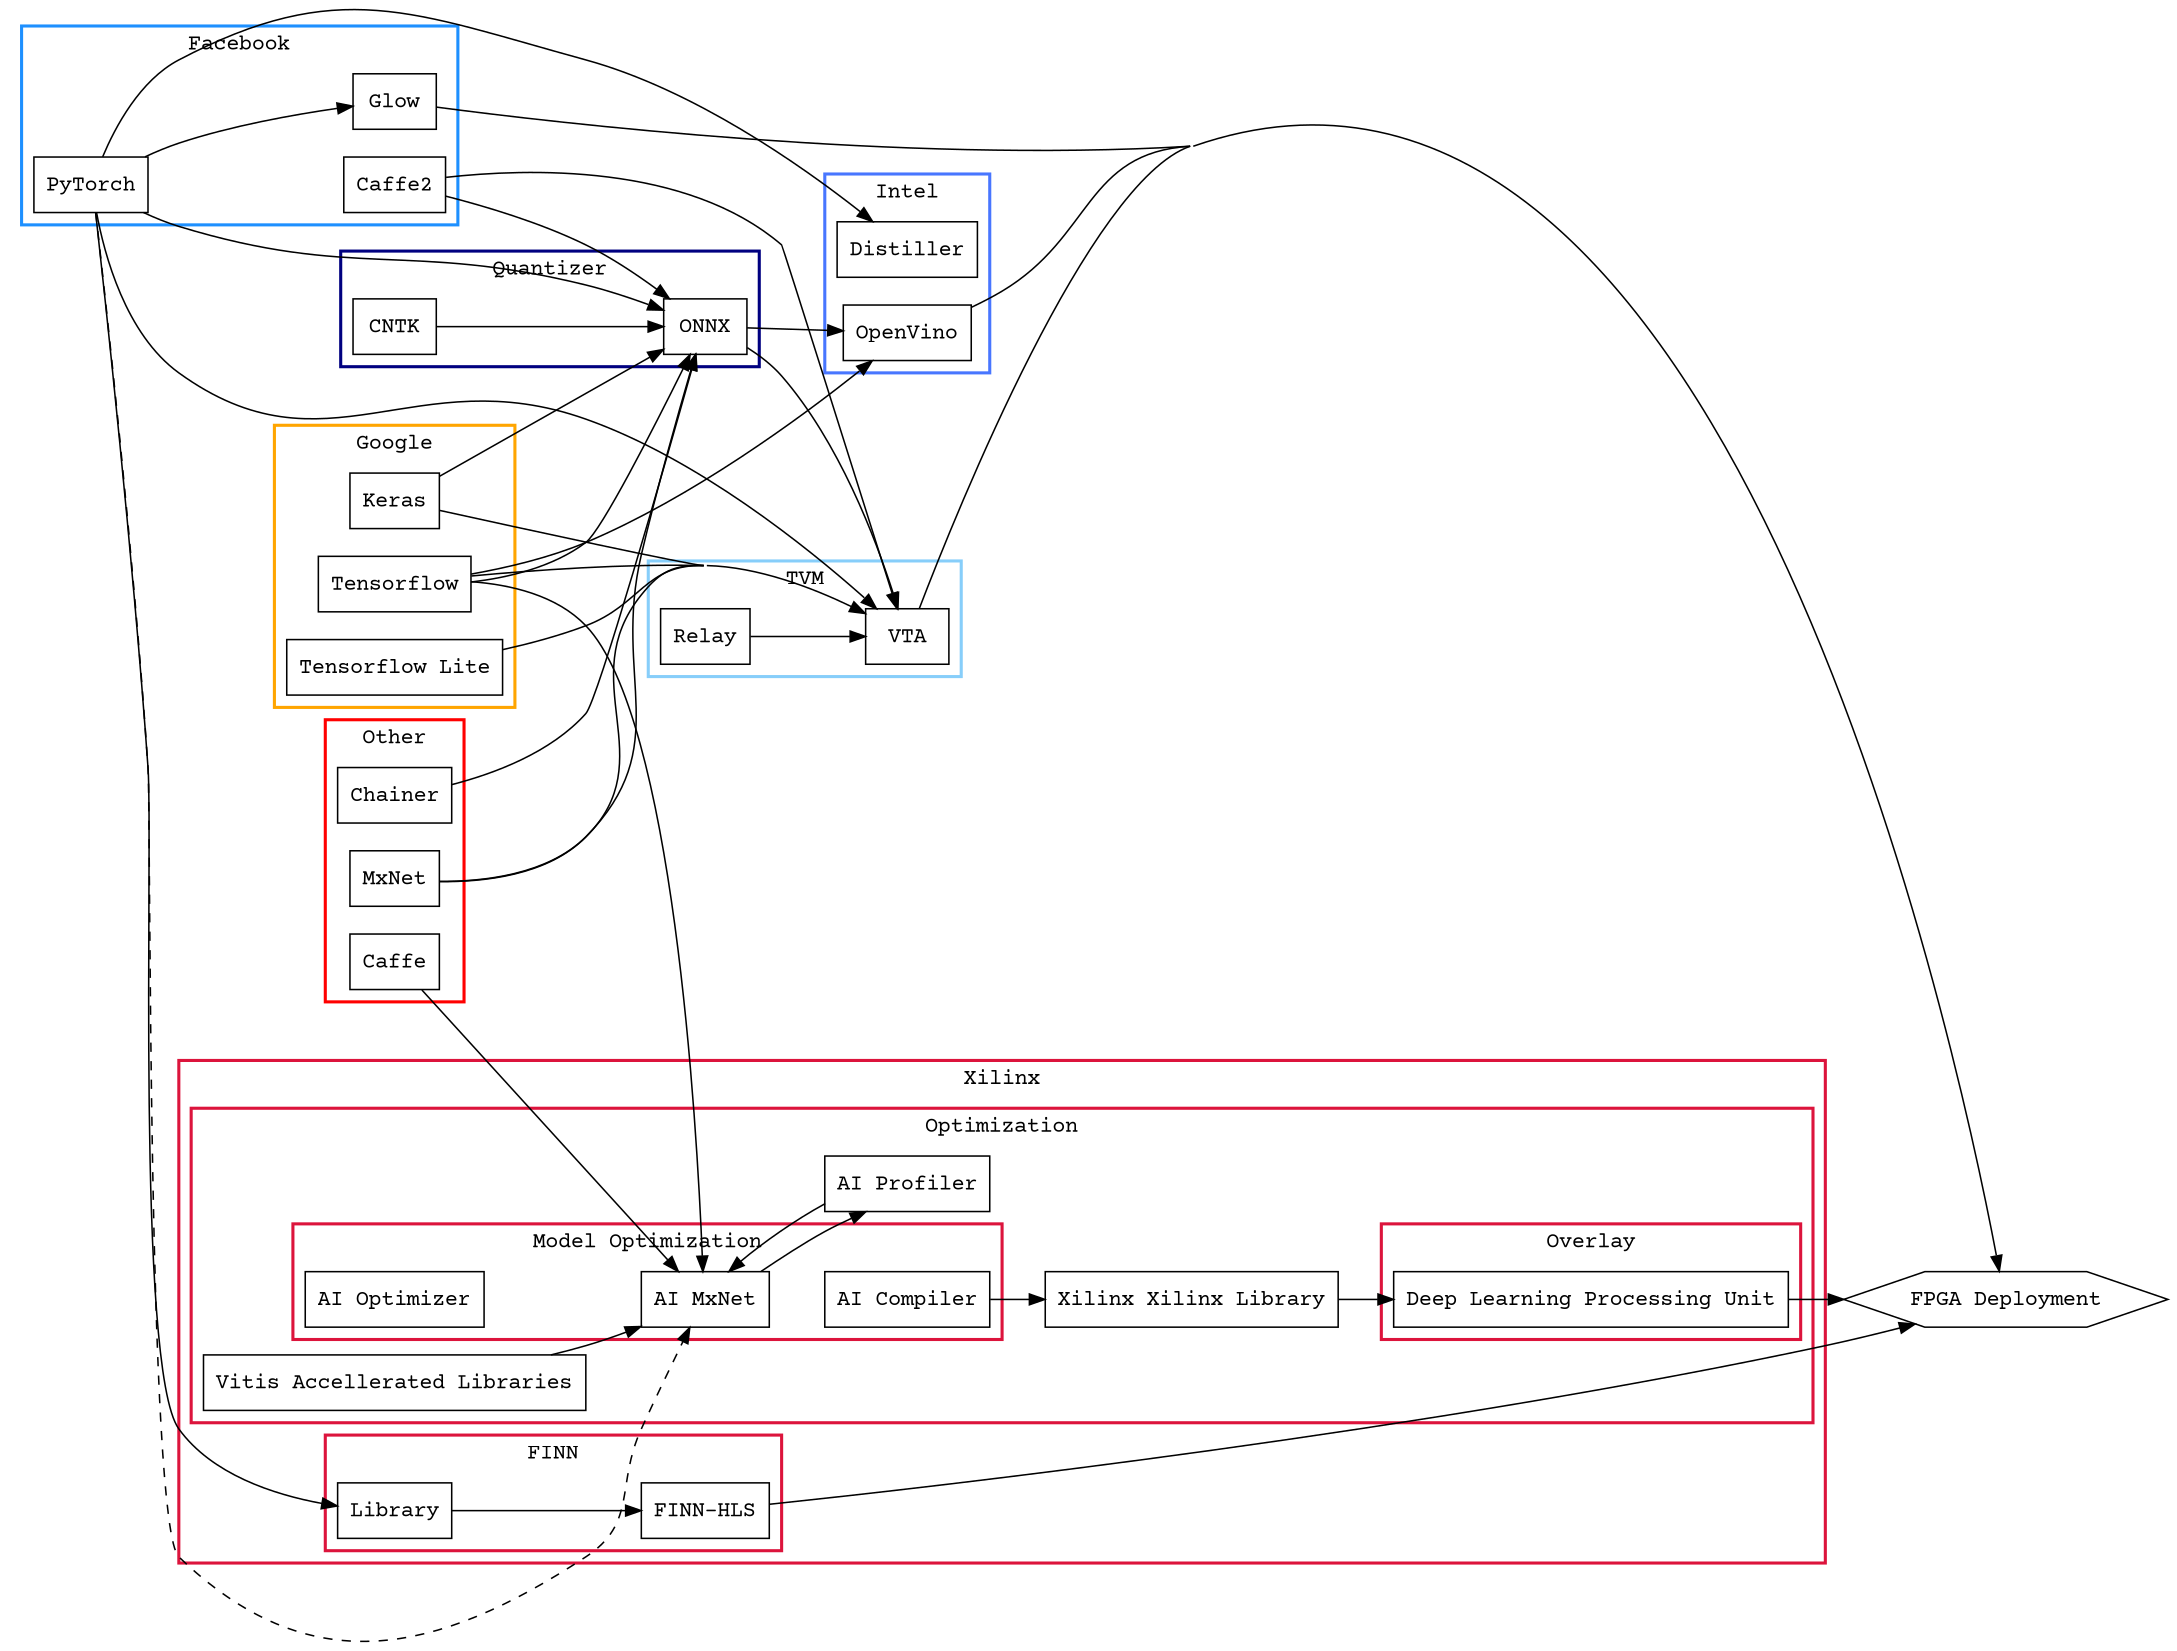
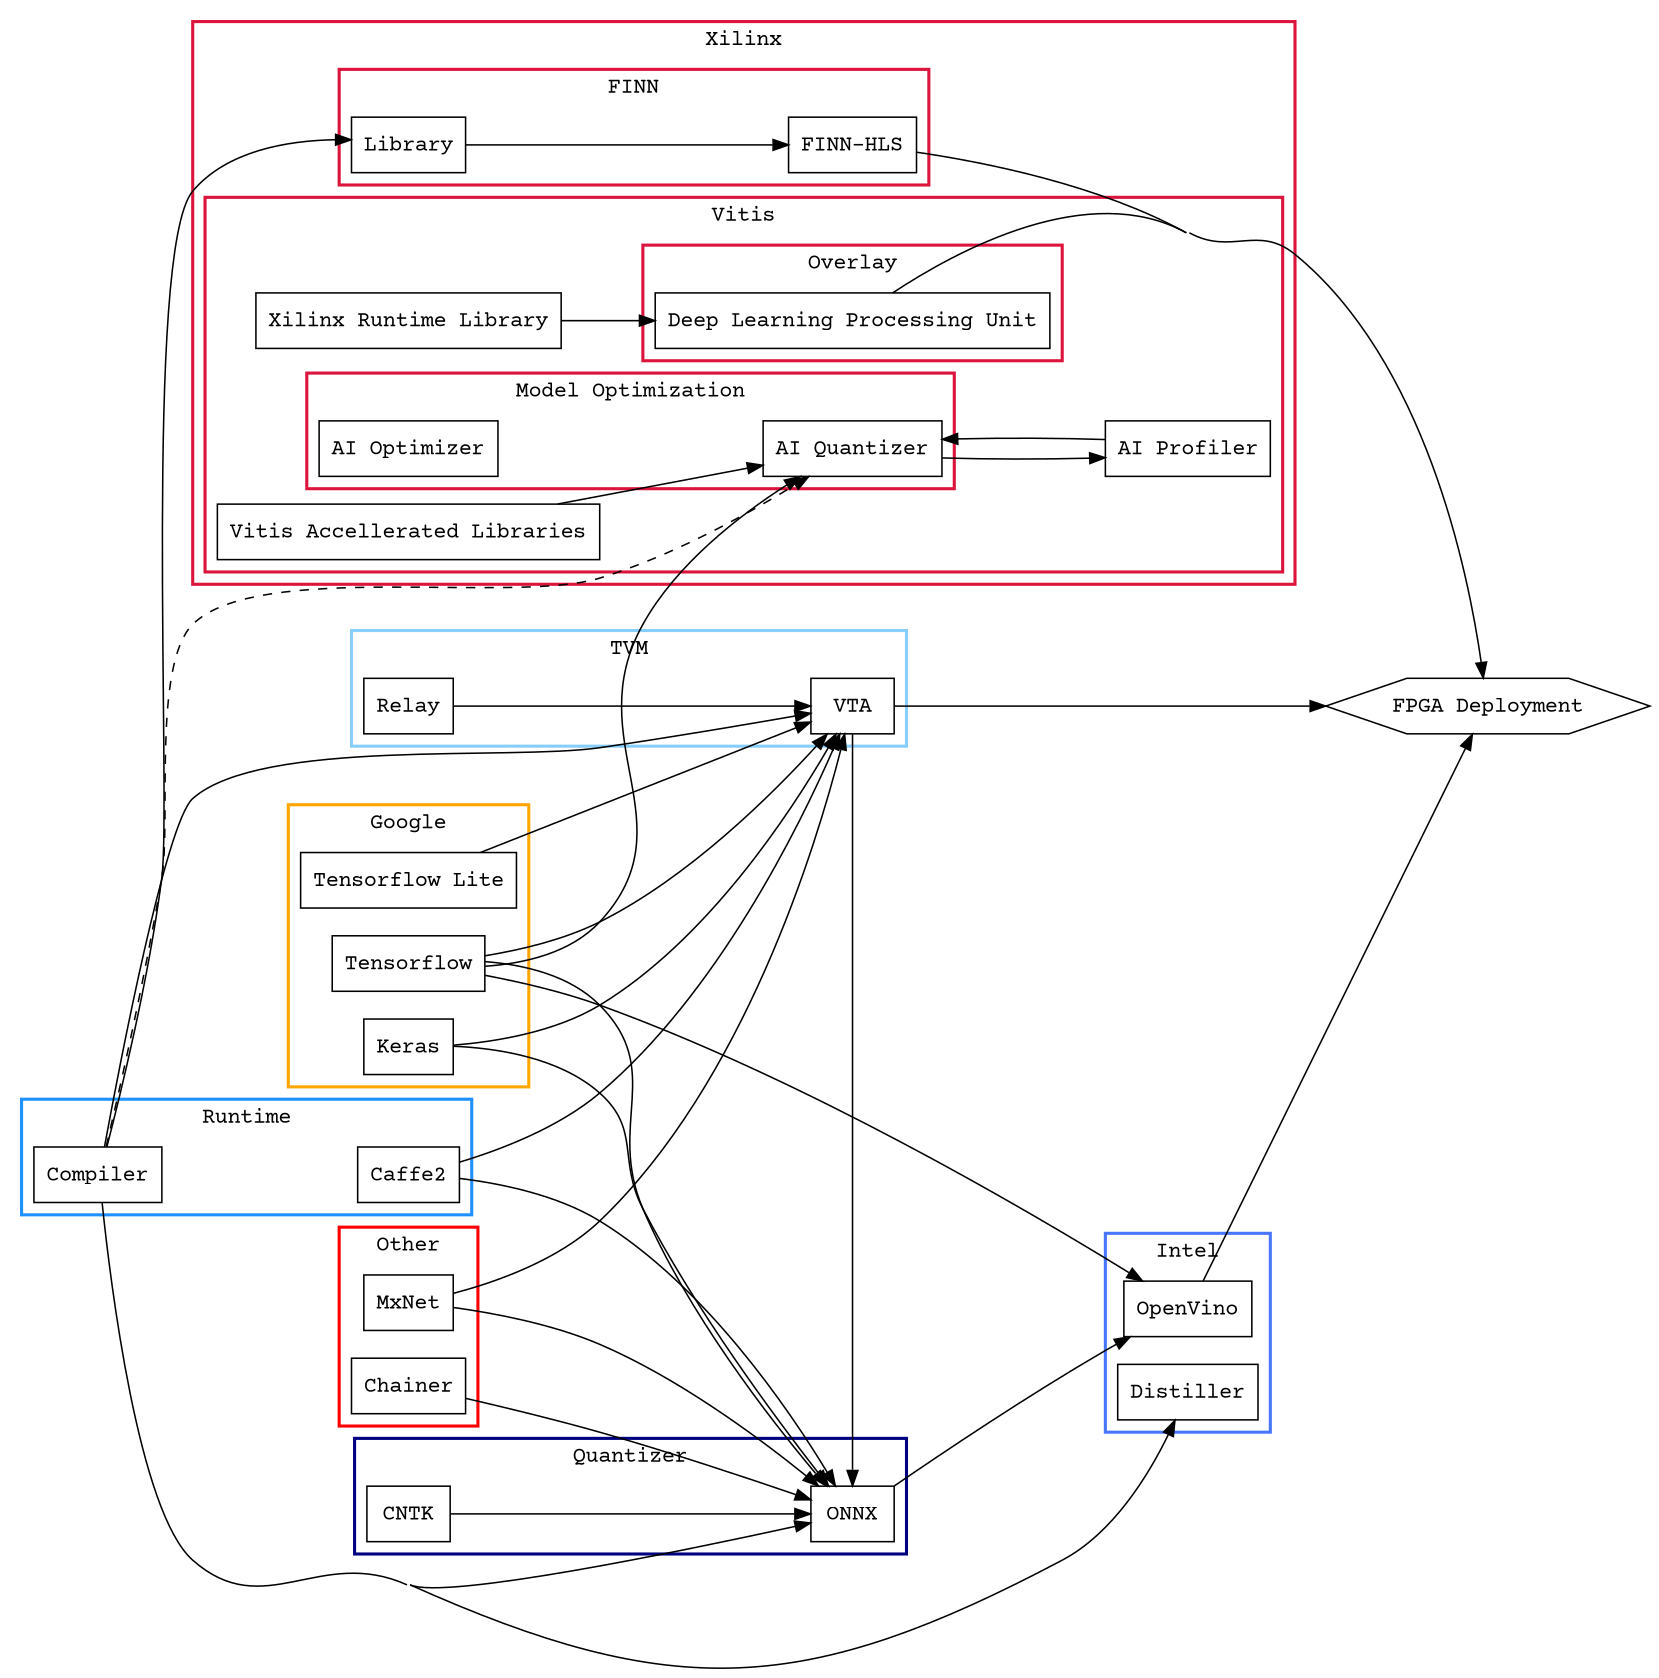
cluster "Facebook": label "Facebook" -> "Runtime"
node "Glow": removed
node "PyTorch": label "PyTorch" -> "Compiler"
edge "ONNX" -> "VTA": reversed
node "Caffe": removed
cluster "Optimization": label "Optimization" -> "Vitis"
node "AI MxNet": label "AI MxNet" -> "AI Quantizer"
node "AI Compiler": removed
node "Xilinx Xilinx Library": label "Xilinx Xilinx Library" -> "Xilinx Runtime Library"
